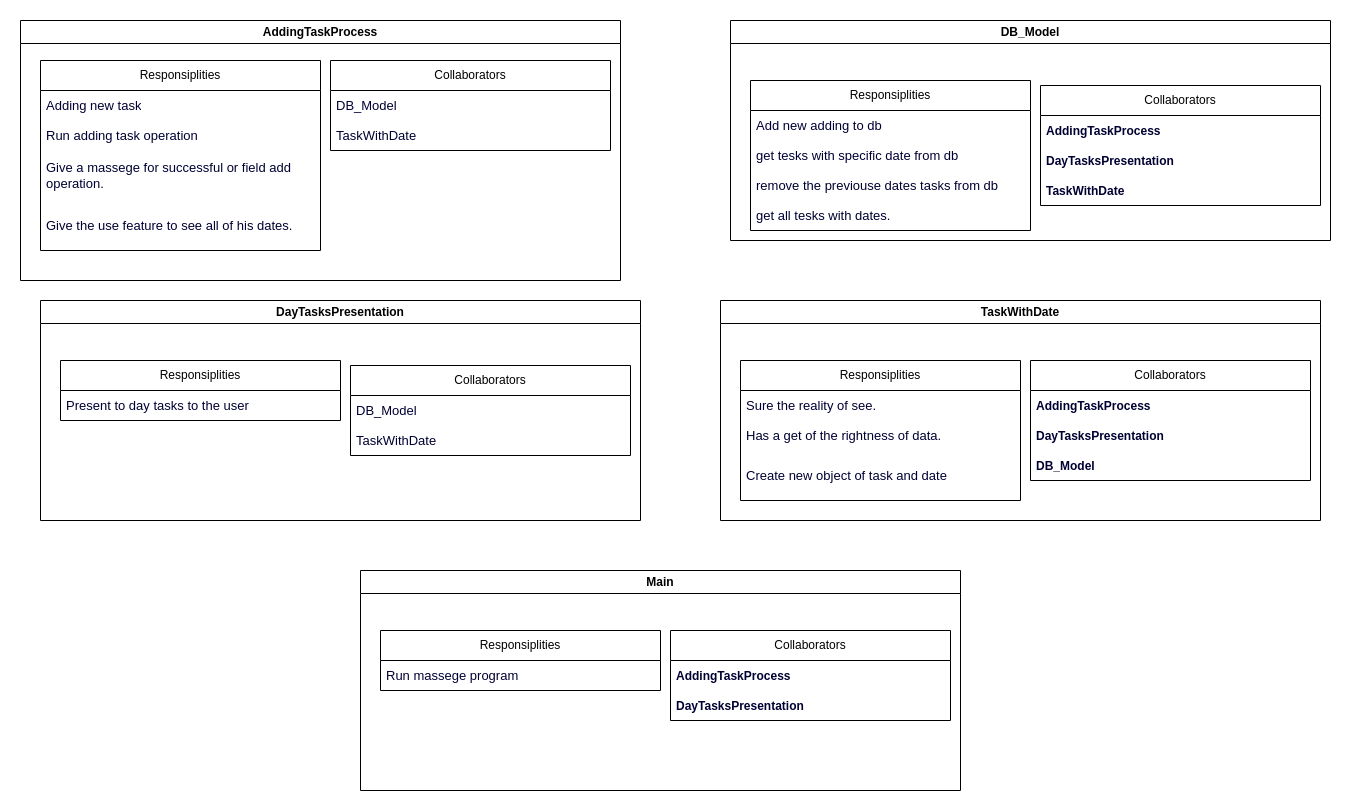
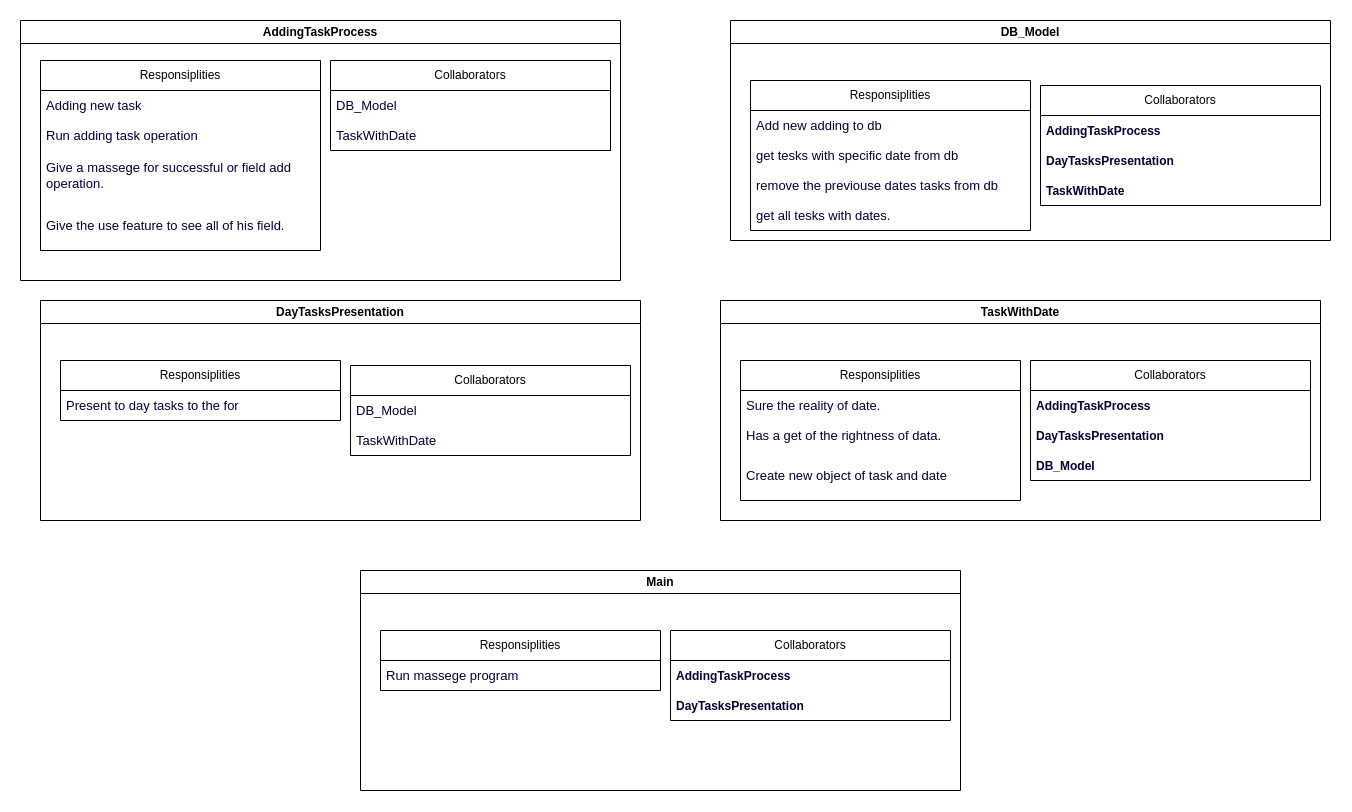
node "Give the use feature to see all of his dates.": label "Give the use feature to see all of his dates." -> "Give the use feature to see all of his field."
node "Present to day tasks to the user": label "Present to day tasks to the user" -> "Present to day tasks to the for"
node "Sure the reality of see.": label "Sure the reality of see." -> "Sure the reality of date."
